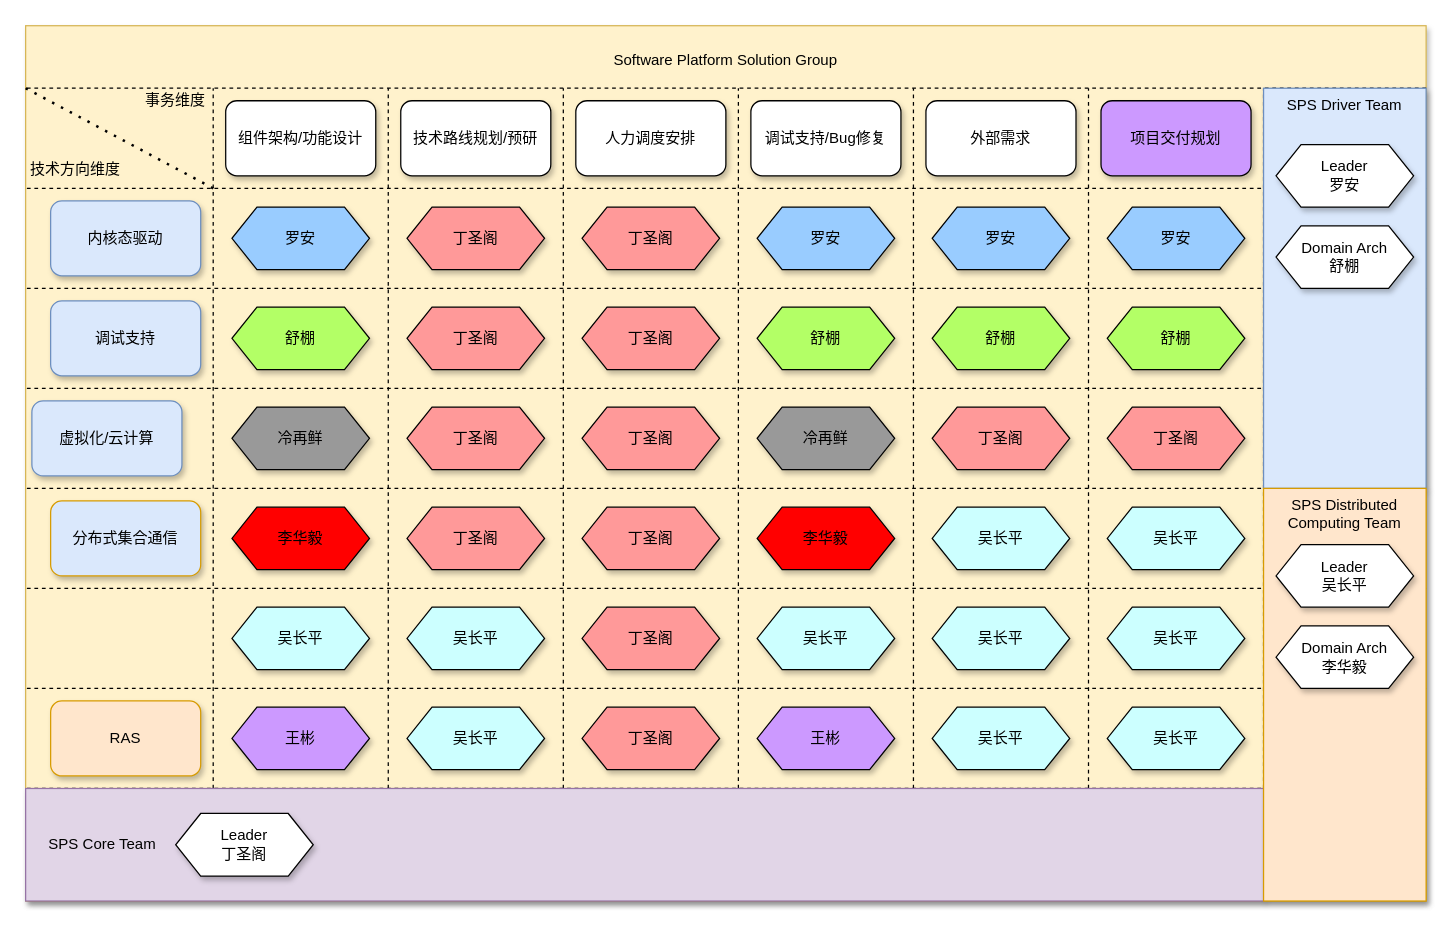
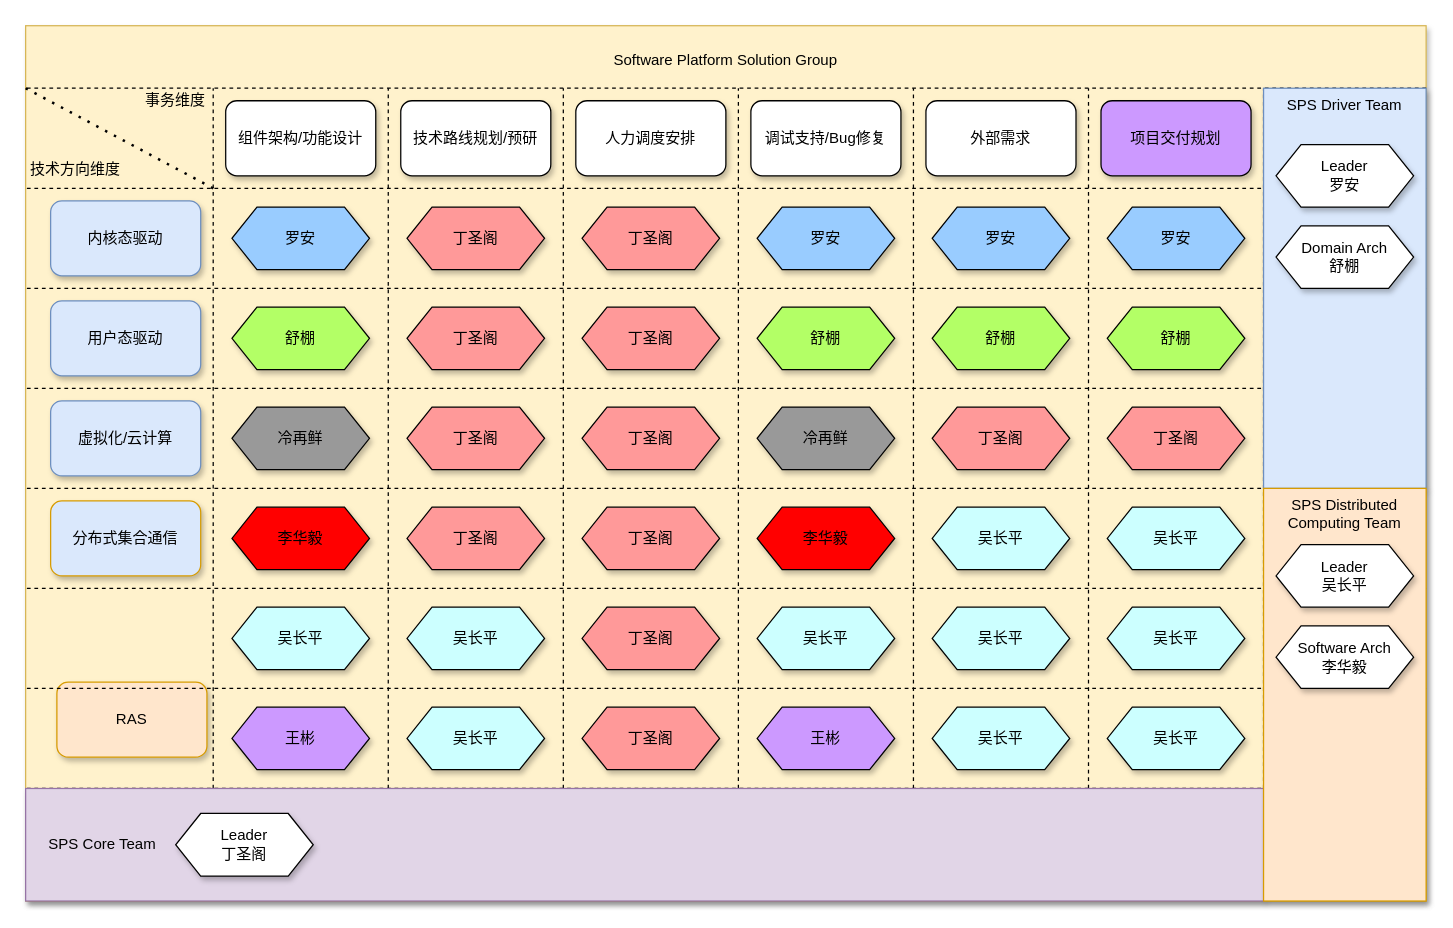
node "调试支持": label "调试支持" -> "用户态驱动"
node "虚拟化/云计算": moved (107, 438) -> (126, 438)
node "Domain Arch 李华毅": label "Domain Arch 李华毅" -> "Software Arch 李华毅"
node "RAS": moved (126, 738) -> (132, 719)
